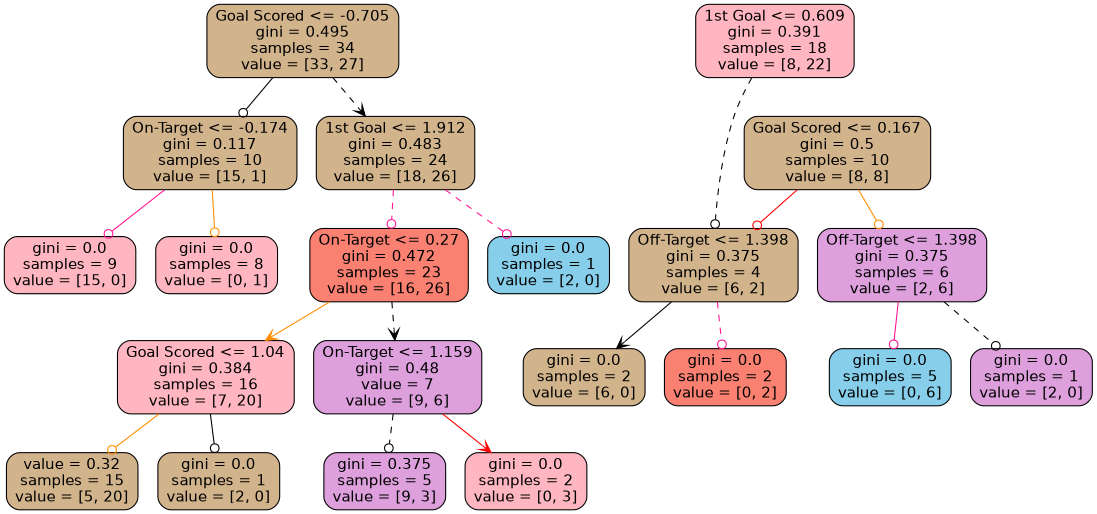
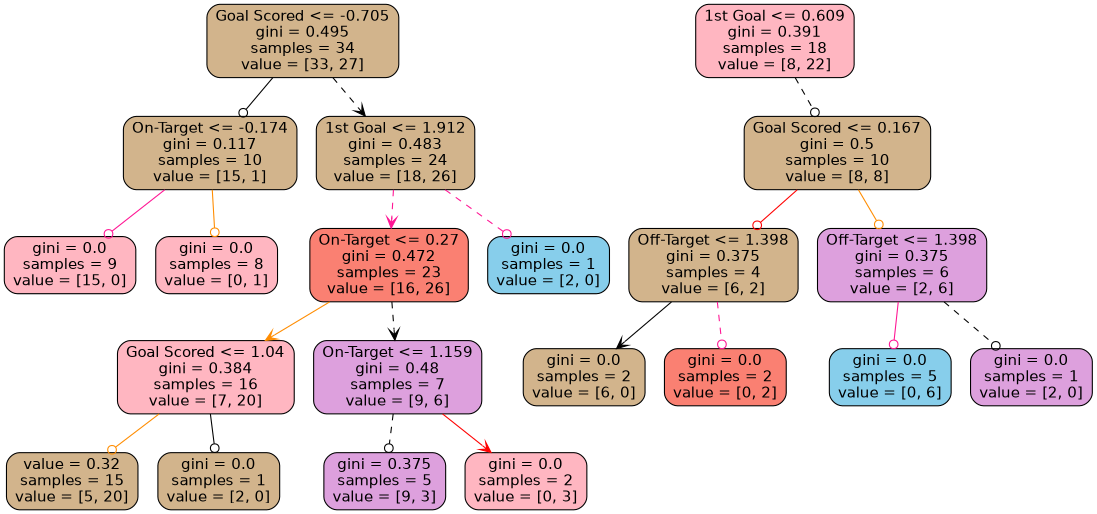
edge "1st Goal <= 0.609 gini = 0.391 samples = 18 value = [8, 22]" -> "Off-Target <= 1.398 gini = 0.375 samples = 4 value = [6, 2]": now "1st Goal <= 0.609 gini = 0.391 samples = 18 value = [8, 22]" -> "Goal Scored <= 0.167 gini = 0.5 samples = 10 value = [8, 8]"
edge "1st Goal <= 1.912 gini = 0.483 samples = 24 value = [18, 26]" -> "On-Target <= 0.27 gini = 0.472 samples = 23 value = [16, 26]": arrowhead odot -> vee
node "On-Target <= 1.159 gini = 0.48 value = 7 value = [9, 6]": label "On-Target <= 1.159 gini = 0.48 value = 7 value = [9, 6]" -> "On-Target <= 1.159 gini = 0.48 samples = 7 value = [9, 6]"
